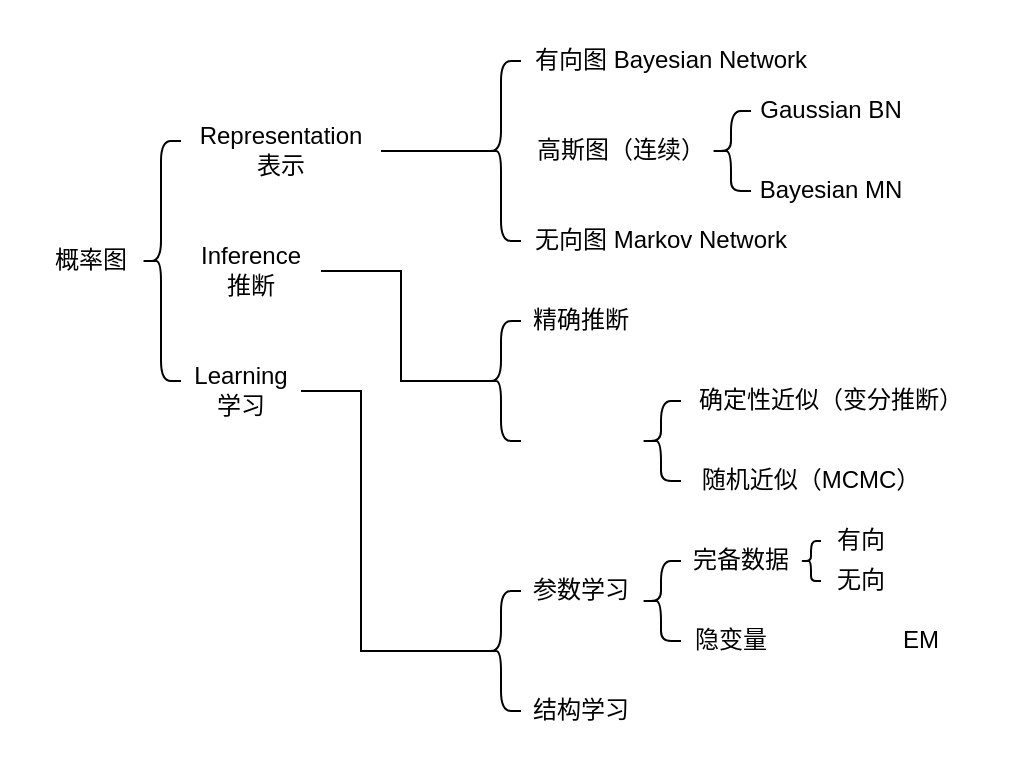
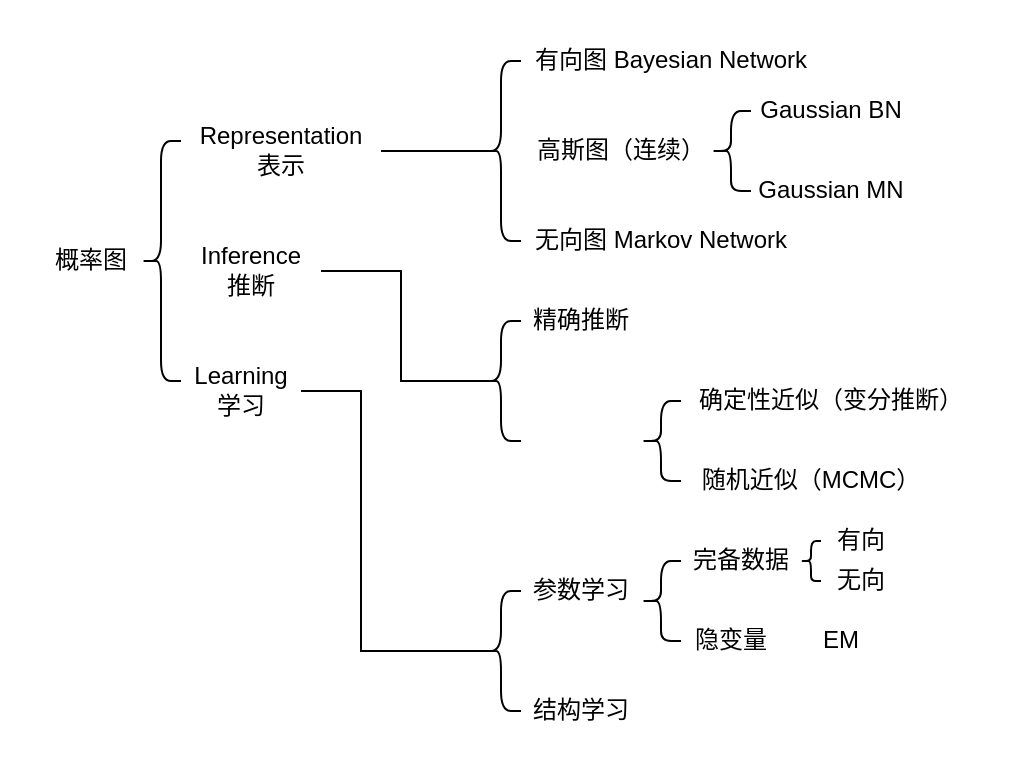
node "Bayesian MN": label "Bayesian MN" -> "Gaussian MN"
node "EM": moved (921, 641) -> (841, 641)
